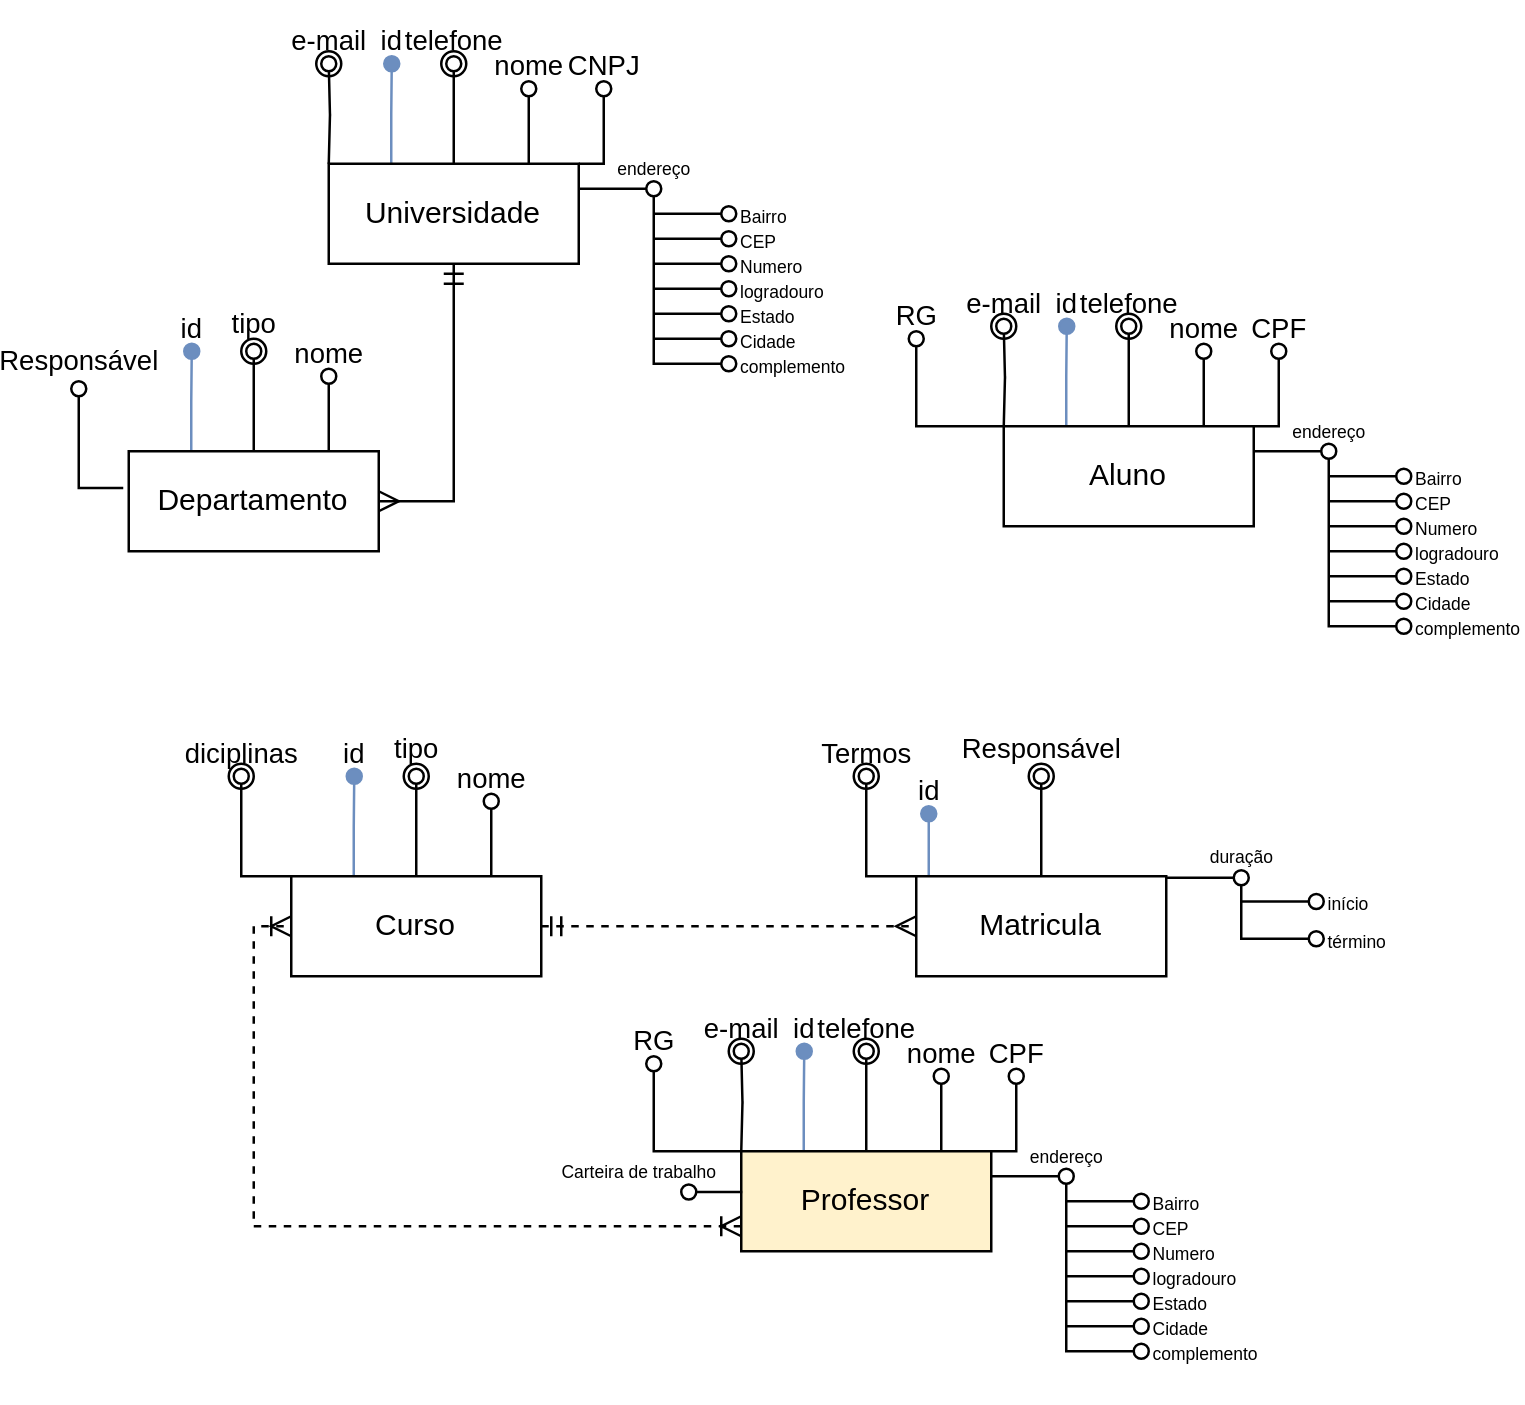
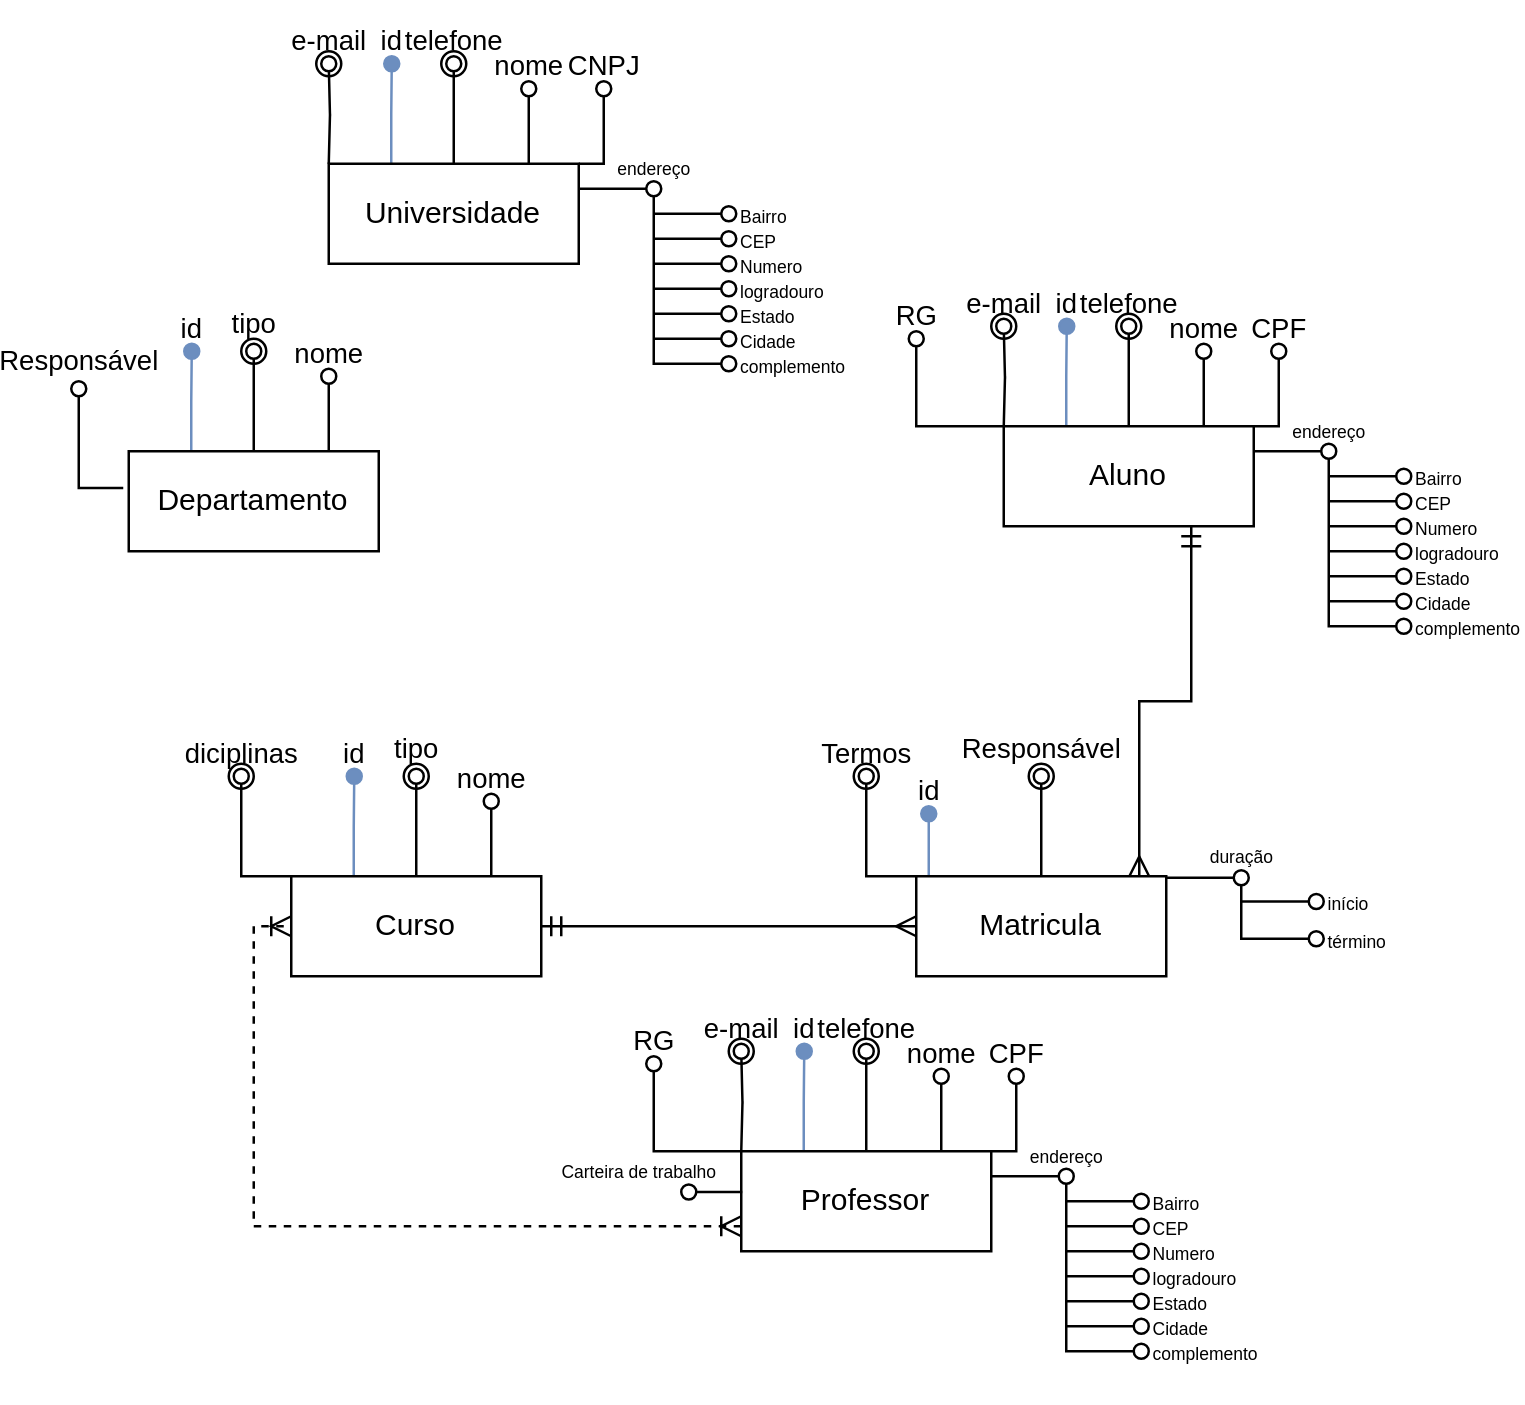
edge "Universidade" -- "Departamento": removed
edge "Aluno" -- "Matricula": added
edge "Curso" -- "Matricula": style dashed -> solid
node "Professor": fillcolor #fff2cc -> #ffffff
